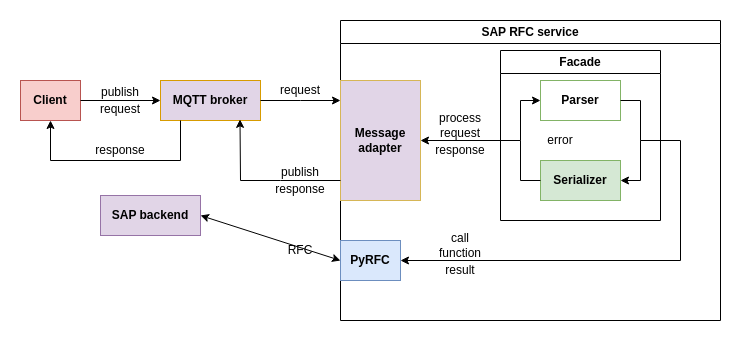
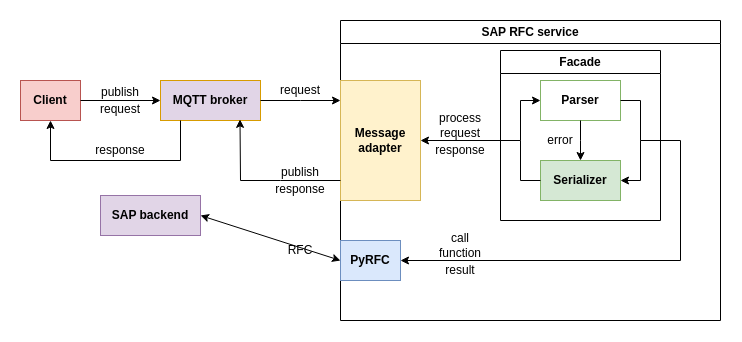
edge "Parser" -> "Serializer": added
node "Message adapter": fillcolor #e1d5e7 -> #fff2cc
